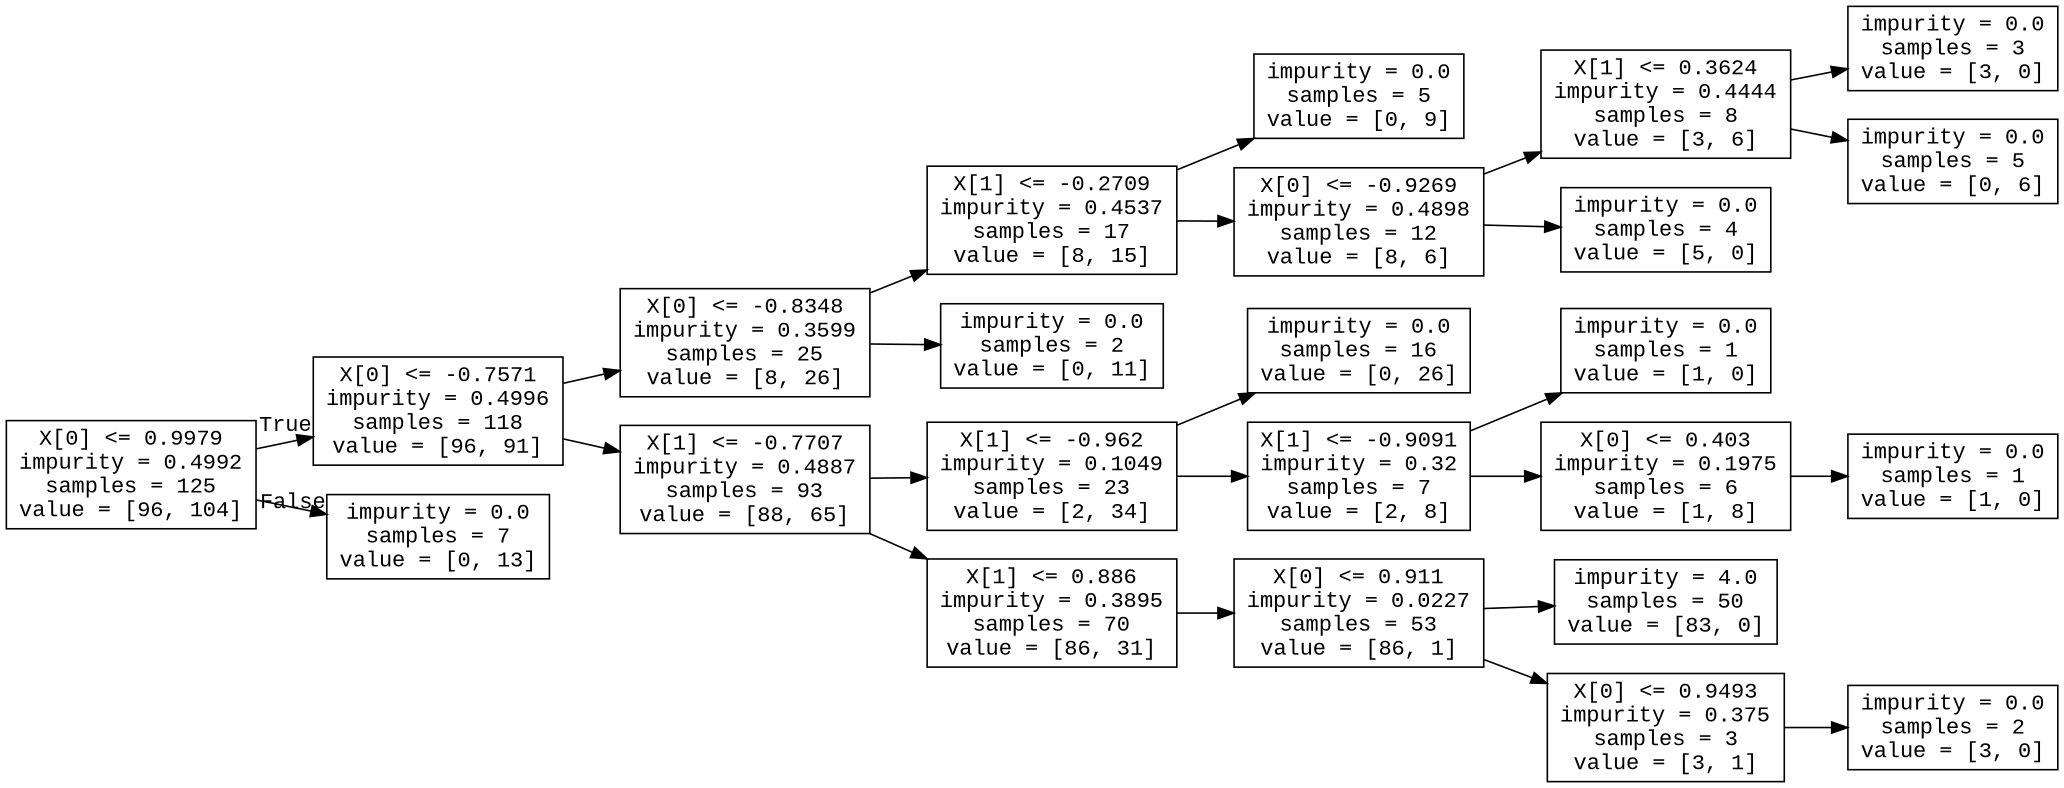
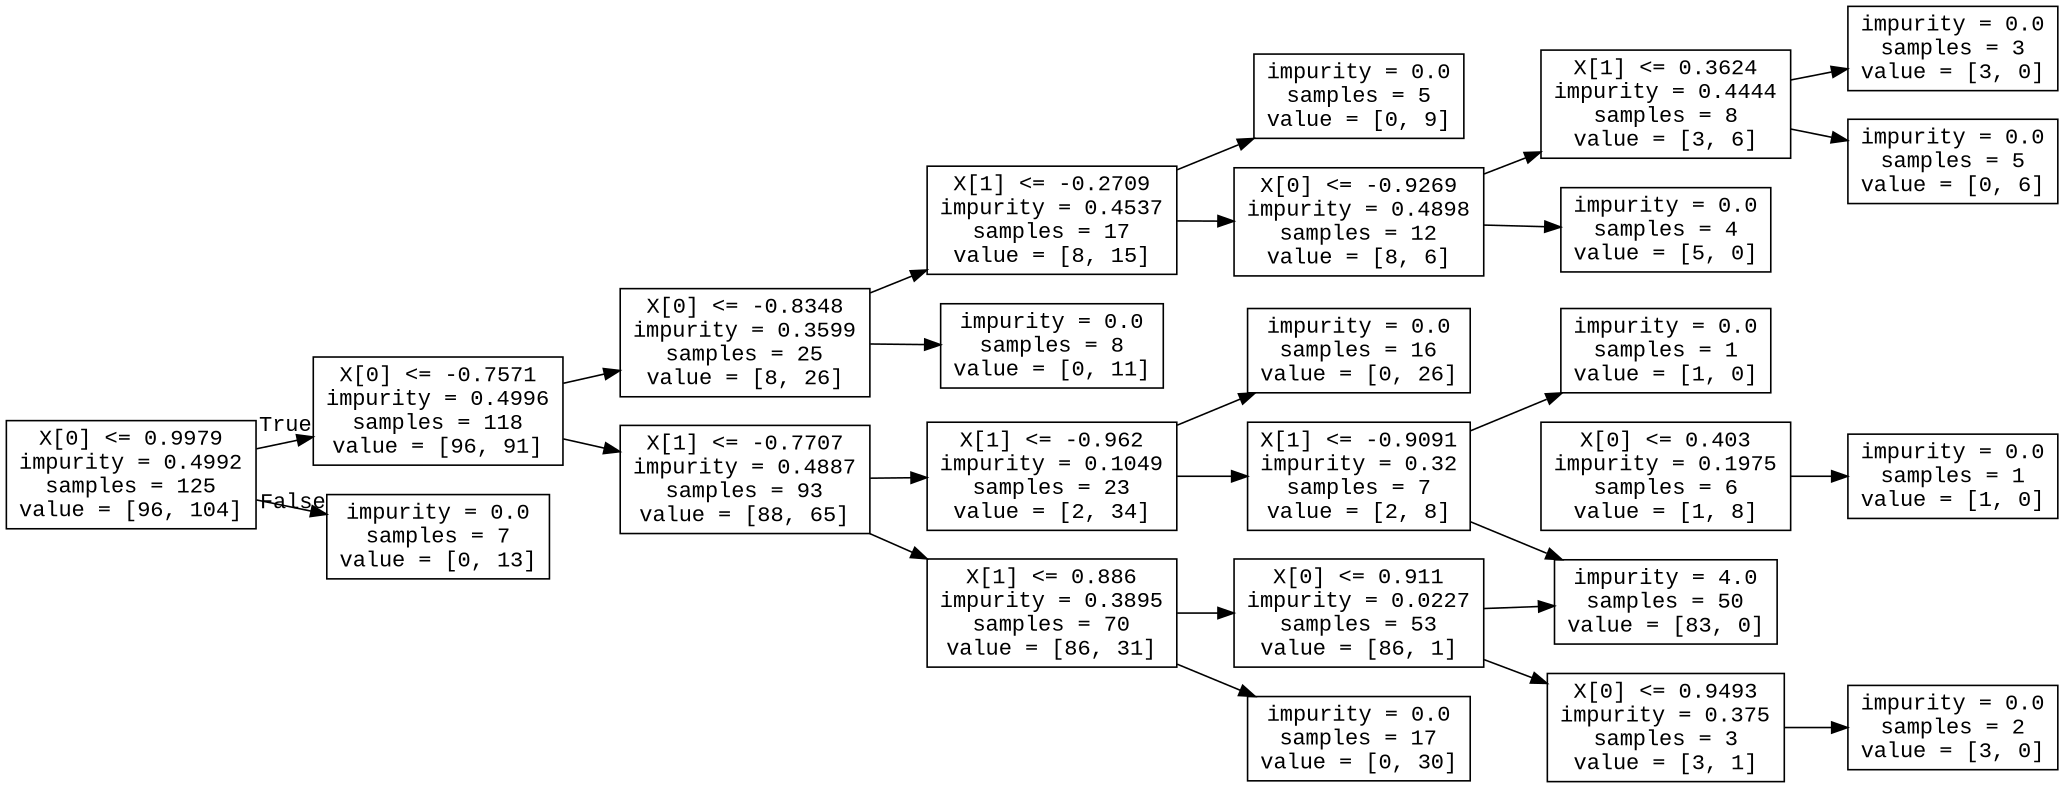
node "impurity = 0.0 samples = 2 value = [0, 11]": label "impurity = 0.0 samples = 2 value = [0, 11]" -> "impurity = 0.0 samples = 8 value = [0, 11]"
edge "X[1] <= -0.9091 impurity = 0.32 samples = 7 value = [2, 8]" -> "X[0] <= 0.403 impurity = 0.1975 samples = 6 value = [1, 8]": now "X[1] <= -0.9091 impurity = 0.32 samples = 7 value = [2, 8]" -> "impurity = 4.0 samples = 50 value = [83, 0]"
node "impurity = 0.0 samples = 17 value = [0, 30]": added
